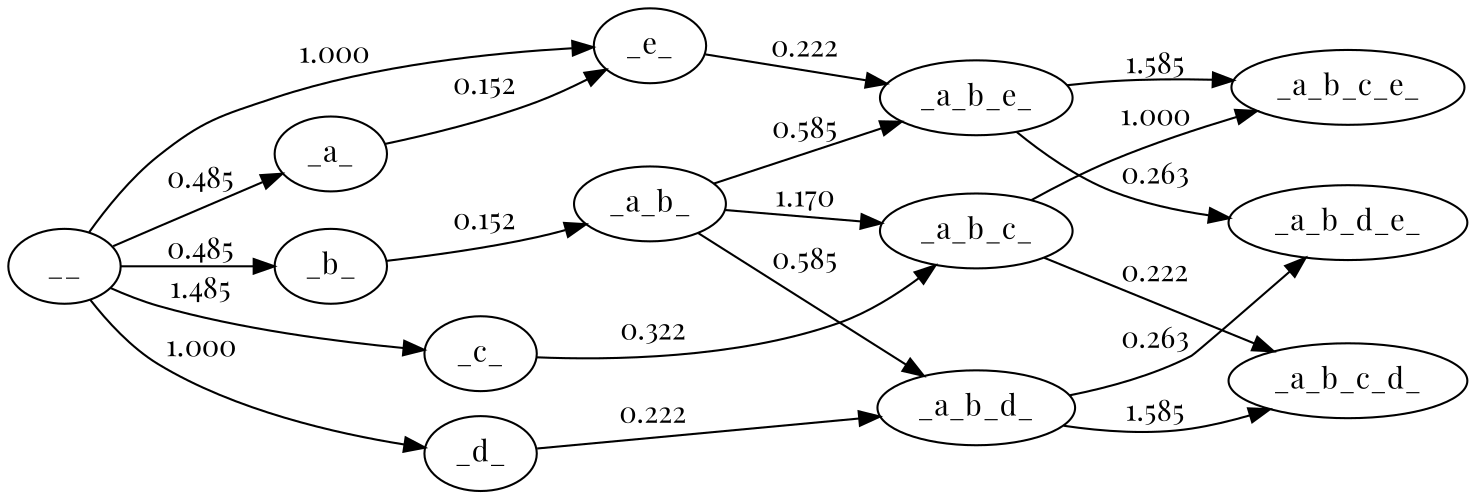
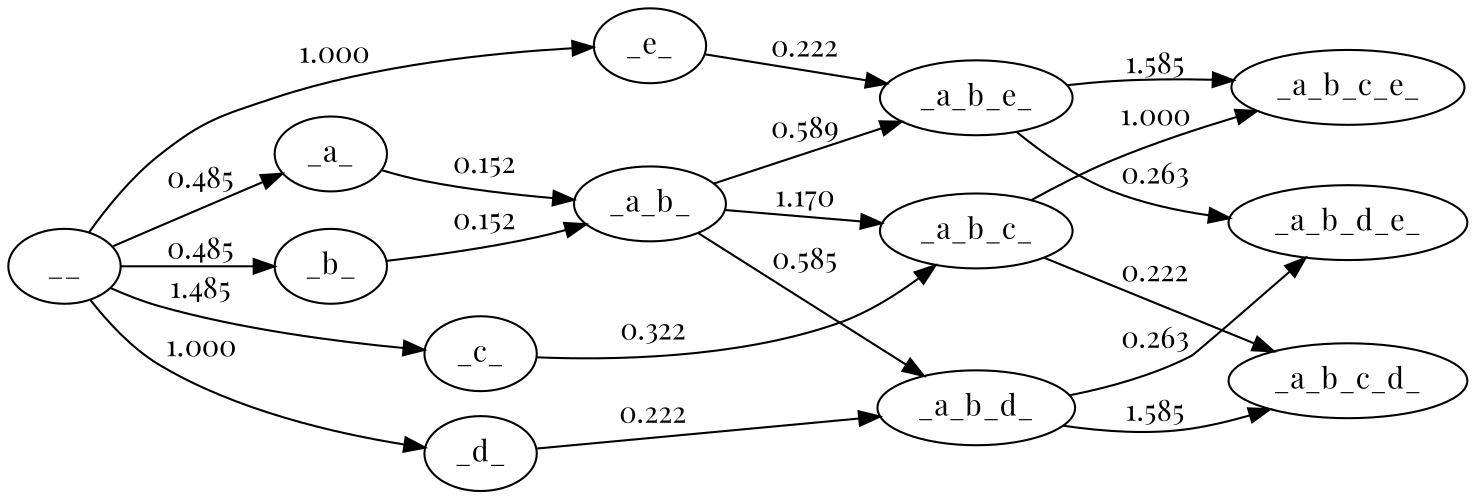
edge "_a_" -> "_e_": now "_a_" -> "_a_b_"
edge "_a_b_" -> "_a_b_e_": label " 0.585" -> " 0.589"
